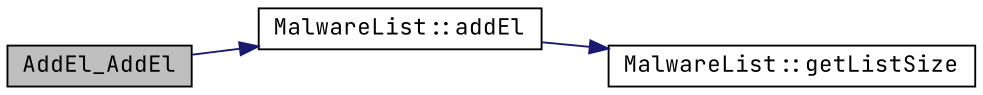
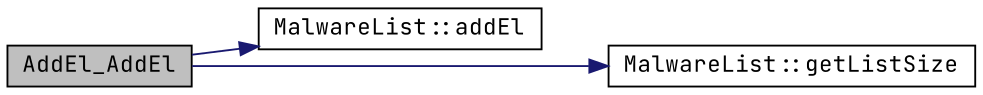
edge "MalwareList::addEl" -> "MalwareList::getListSize": now "AddEl_AddEl" -> "MalwareList::getListSize"
